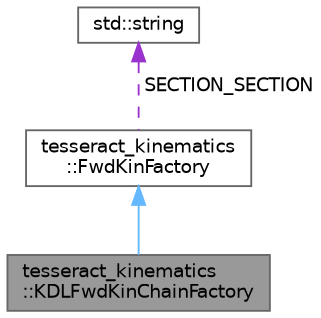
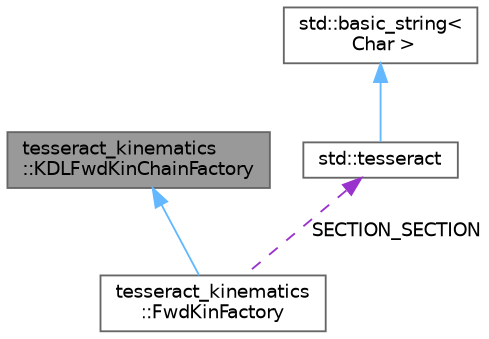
node "std::string": label "std::string" -> "std::tesseract"
node "std::basic_string< Char >": added
edge "tesseract_kinematics ::KDLFwdKinChainFactory" -> "tesseract_kinematics ::FwdKinFactory": reversed
